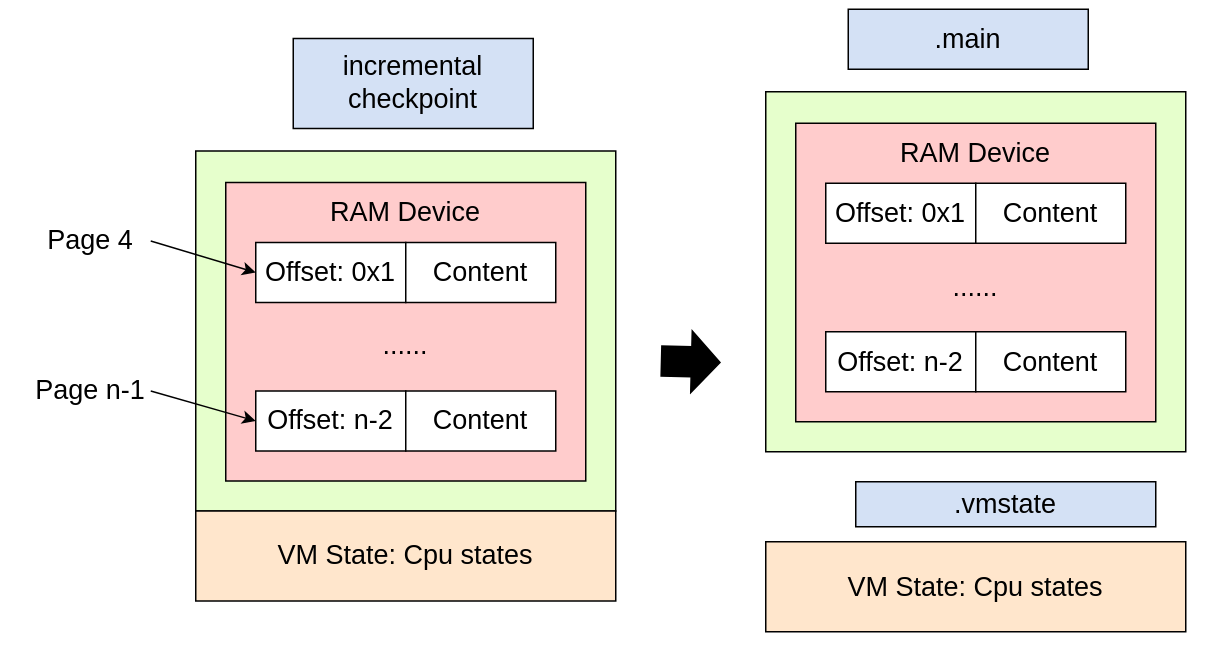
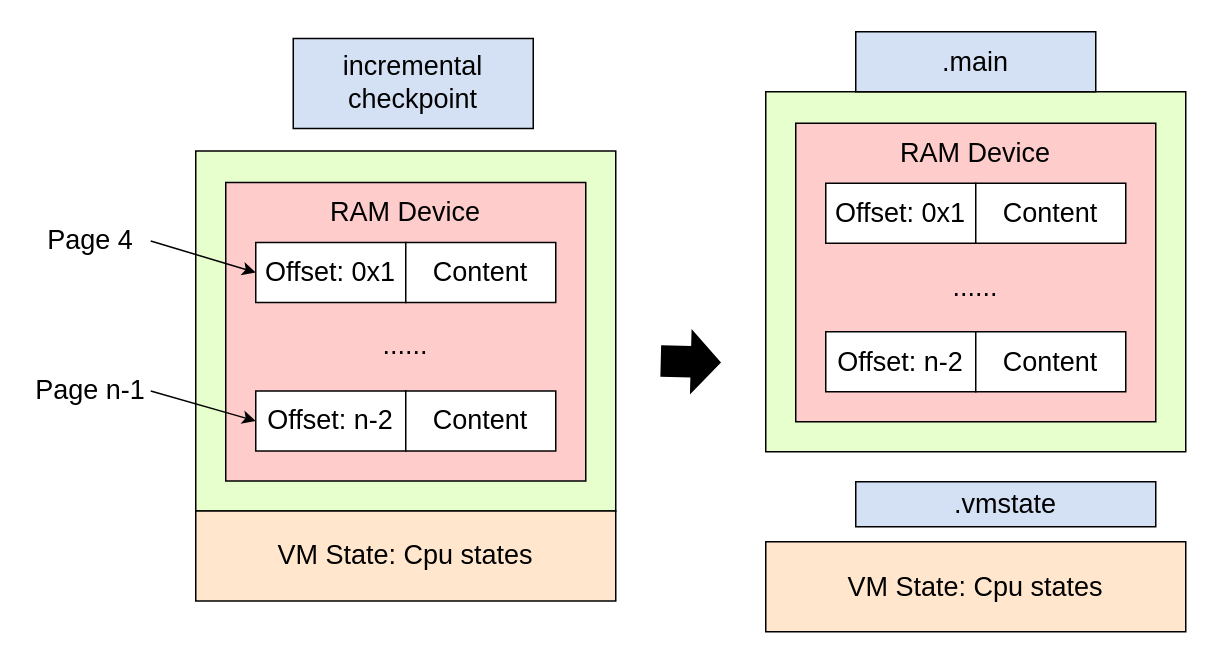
node ".main": moved (968, 39) -> (976, 62)
